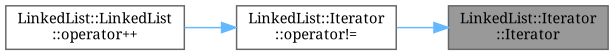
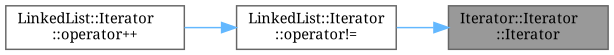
node "LinkedList::LinkedList ::operator++": label "LinkedList::LinkedList ::operator++" -> "LinkedList::Iterator ::operator++"
node "LinkedList::Iterator ::Iterator": label "LinkedList::Iterator ::Iterator" -> "Iterator::Iterator ::Iterator"
